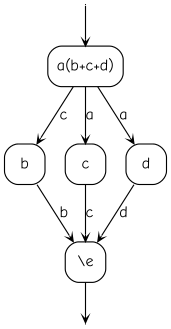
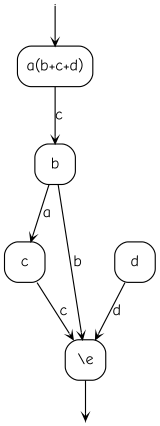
edge "a(b+c+d)" -> "c": now "b" -> "c"
edge "a(b+c+d)" -> "d": removed, label "a"
